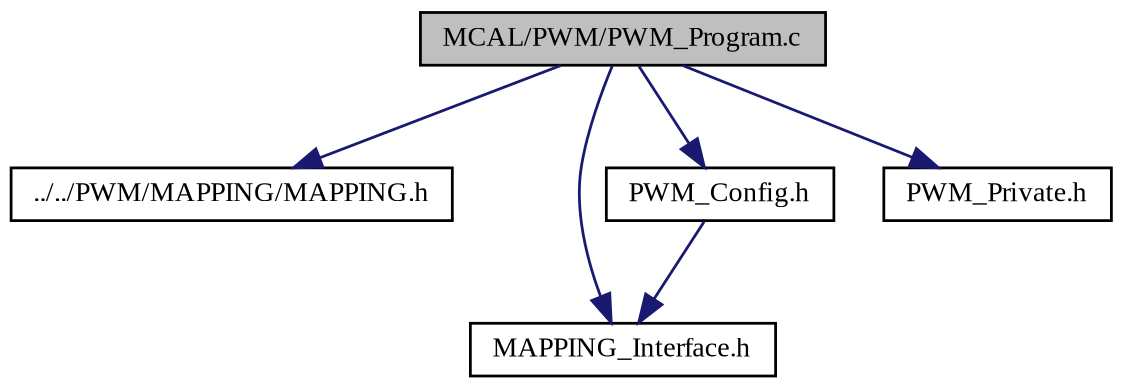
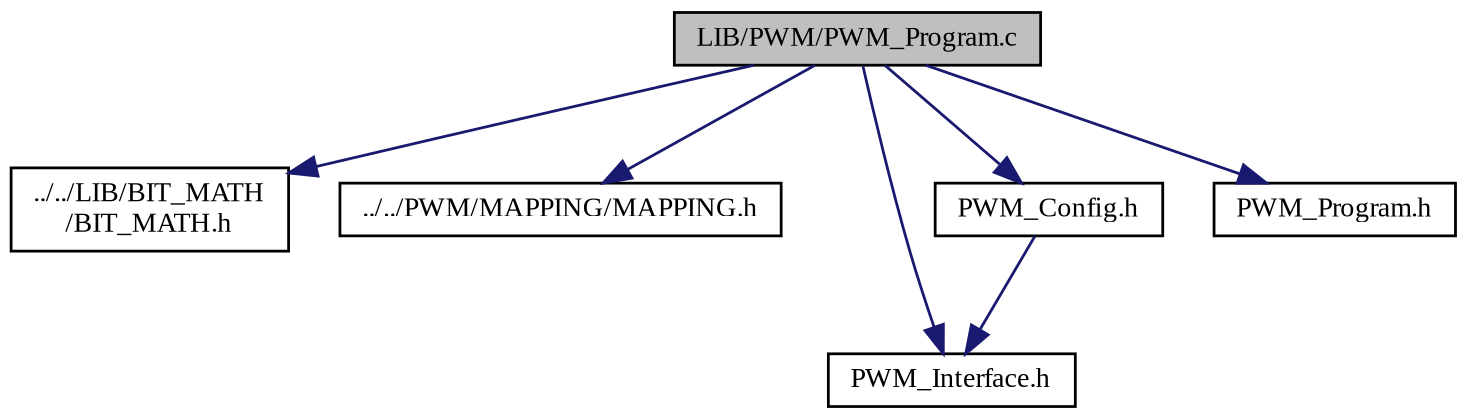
node "MCAL/PWM/PWM_Program.c": label "MCAL/PWM/PWM_Program.c" -> "LIB/PWM/PWM_Program.c"
node "PWM_Private.h": label "PWM_Private.h" -> "PWM_Program.h"
node "../../LIB/BIT_MATH /BIT_MATH.h": added
node "MAPPING_Interface.h": label "MAPPING_Interface.h" -> "PWM_Interface.h"
